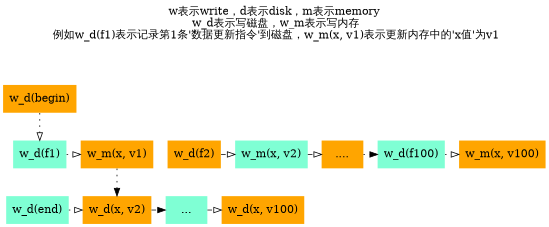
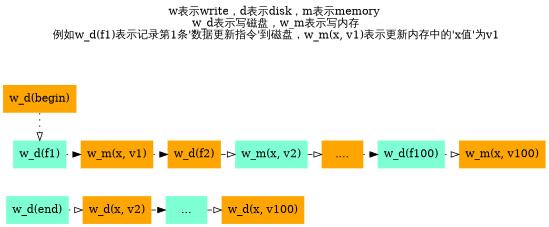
edge "w_d(f1)" -> "w_m(x, v1)": arrowhead onormal -> normal
edge "w_m(x, v1)" -> "w_d(x, v2)": now "w_m(x, v1)" -> "w_d(f2)"
